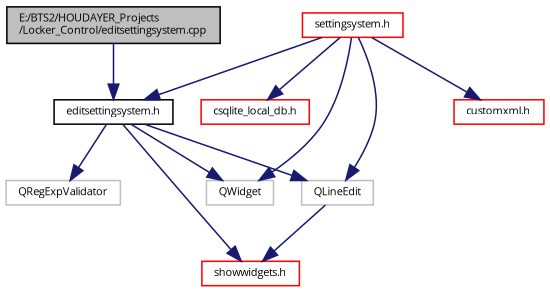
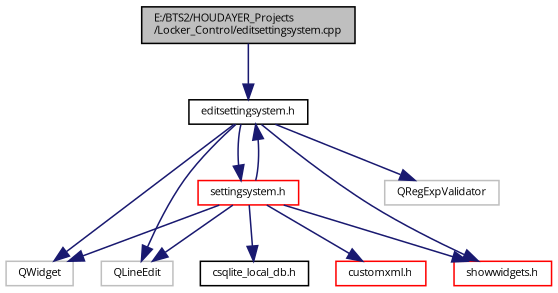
node "csqlite_local_db.h": color red -> black
edge "editsettingsystem.h" -> "settingsystem.h": added
edge "QLineEdit" -> "showwidgets.h": now "settingsystem.h" -> "showwidgets.h"
